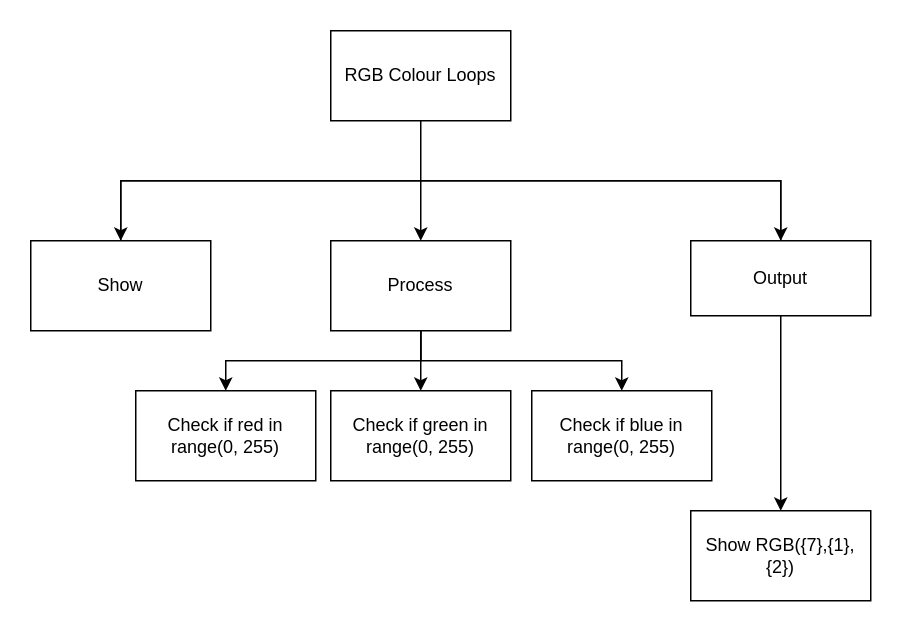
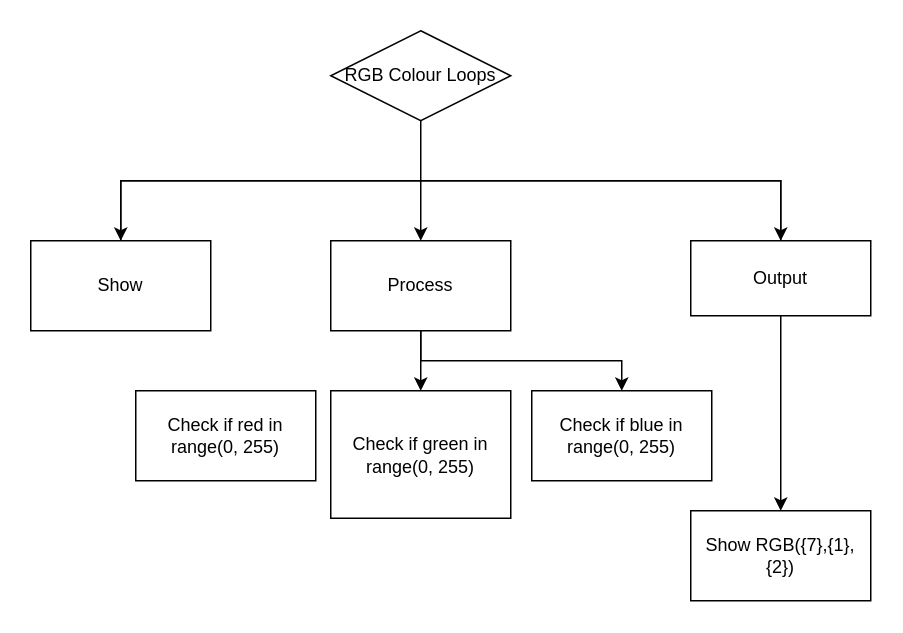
node "RGB Colour Loops": shape rectangle -> diamond
edge "Process" -> "Check if red in range(0, 255)": removed
node "Check if green in range(0, 255)": size 180x90 -> 180x128
